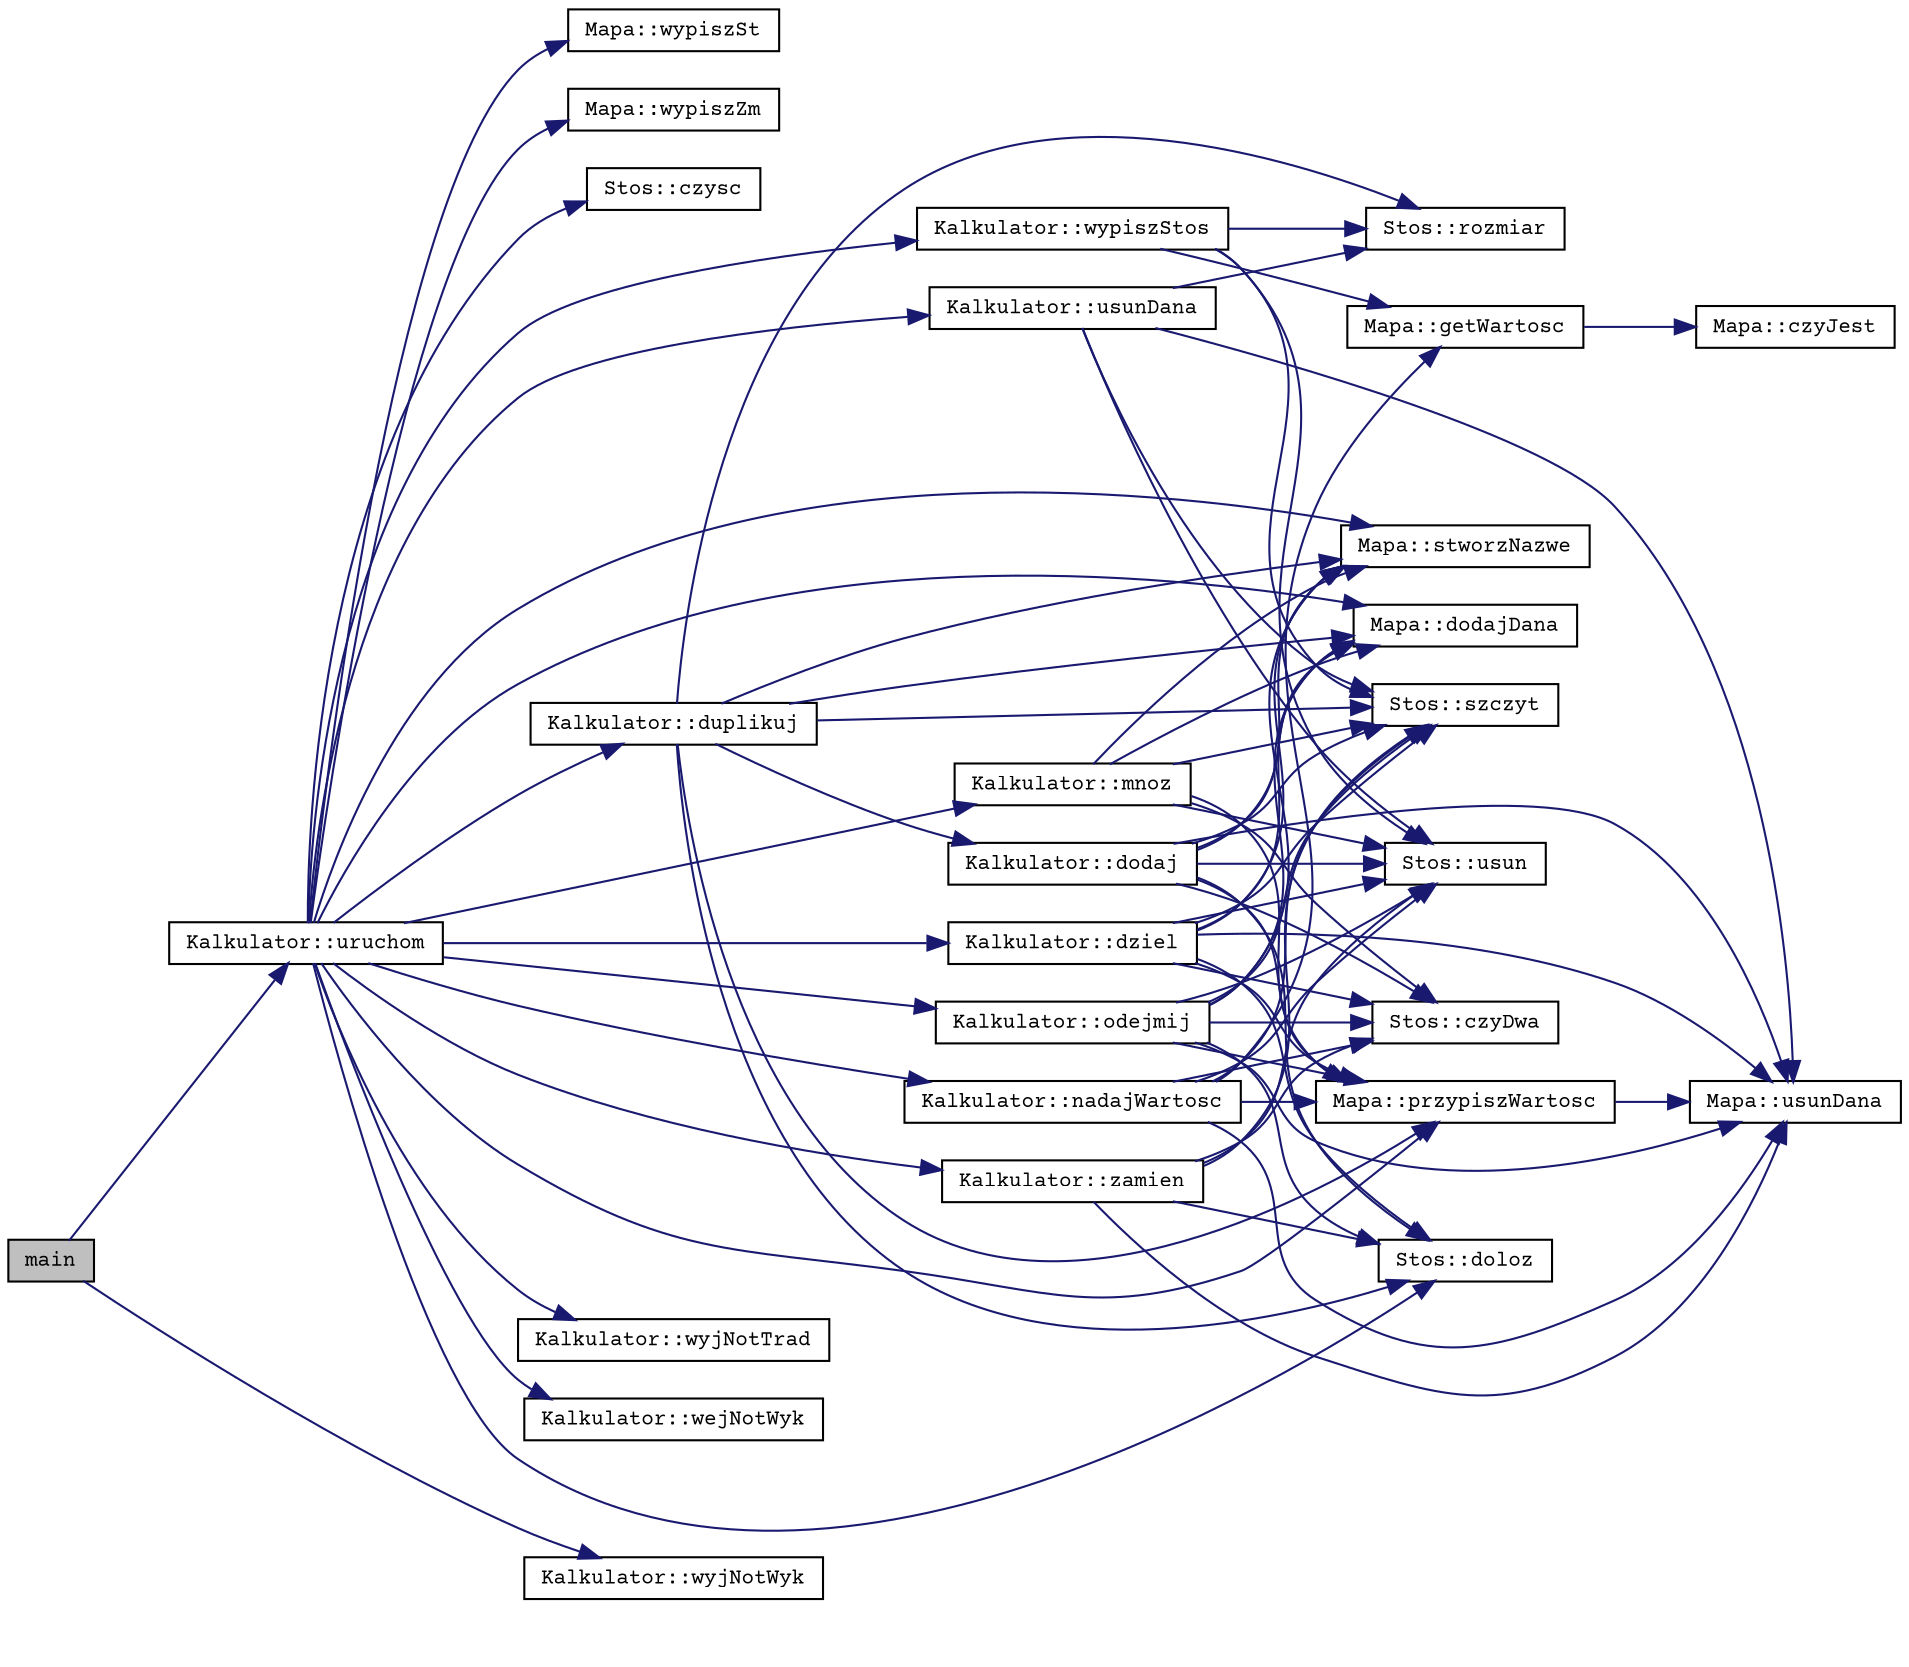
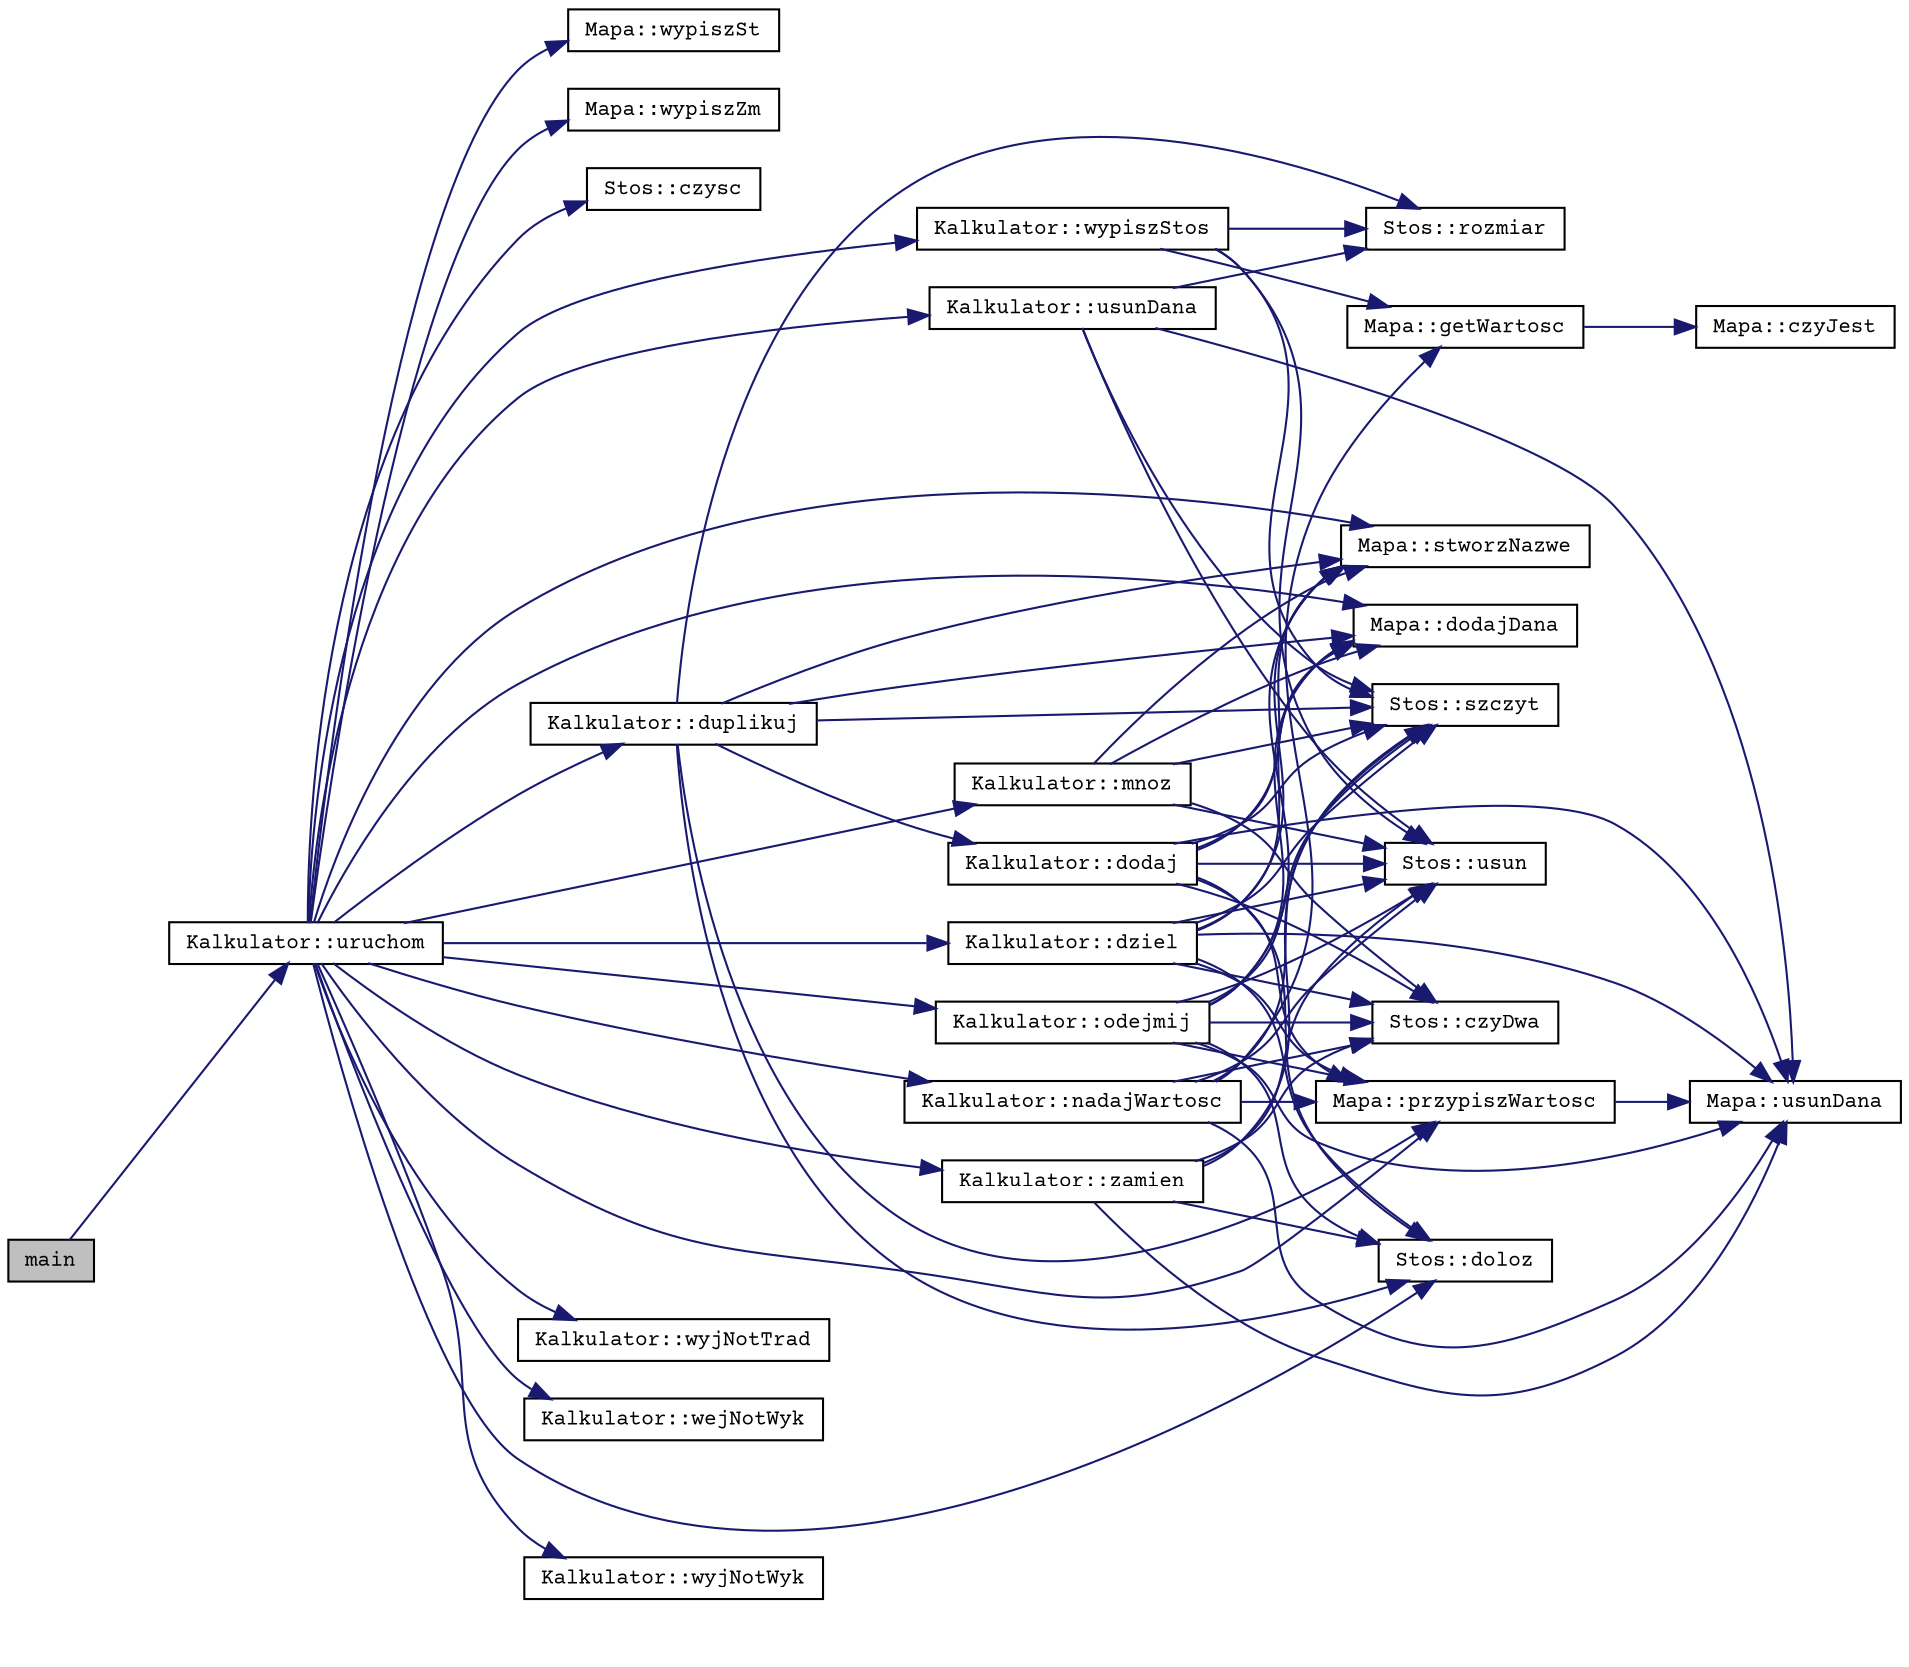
edge "Kalkulator::mnoz" -> "Mapa::przypiszWartosc": removed
edge "main" -> "Kalkulator::wyjNotWyk": now "Kalkulator::uruchom" -> "Kalkulator::wyjNotWyk"
